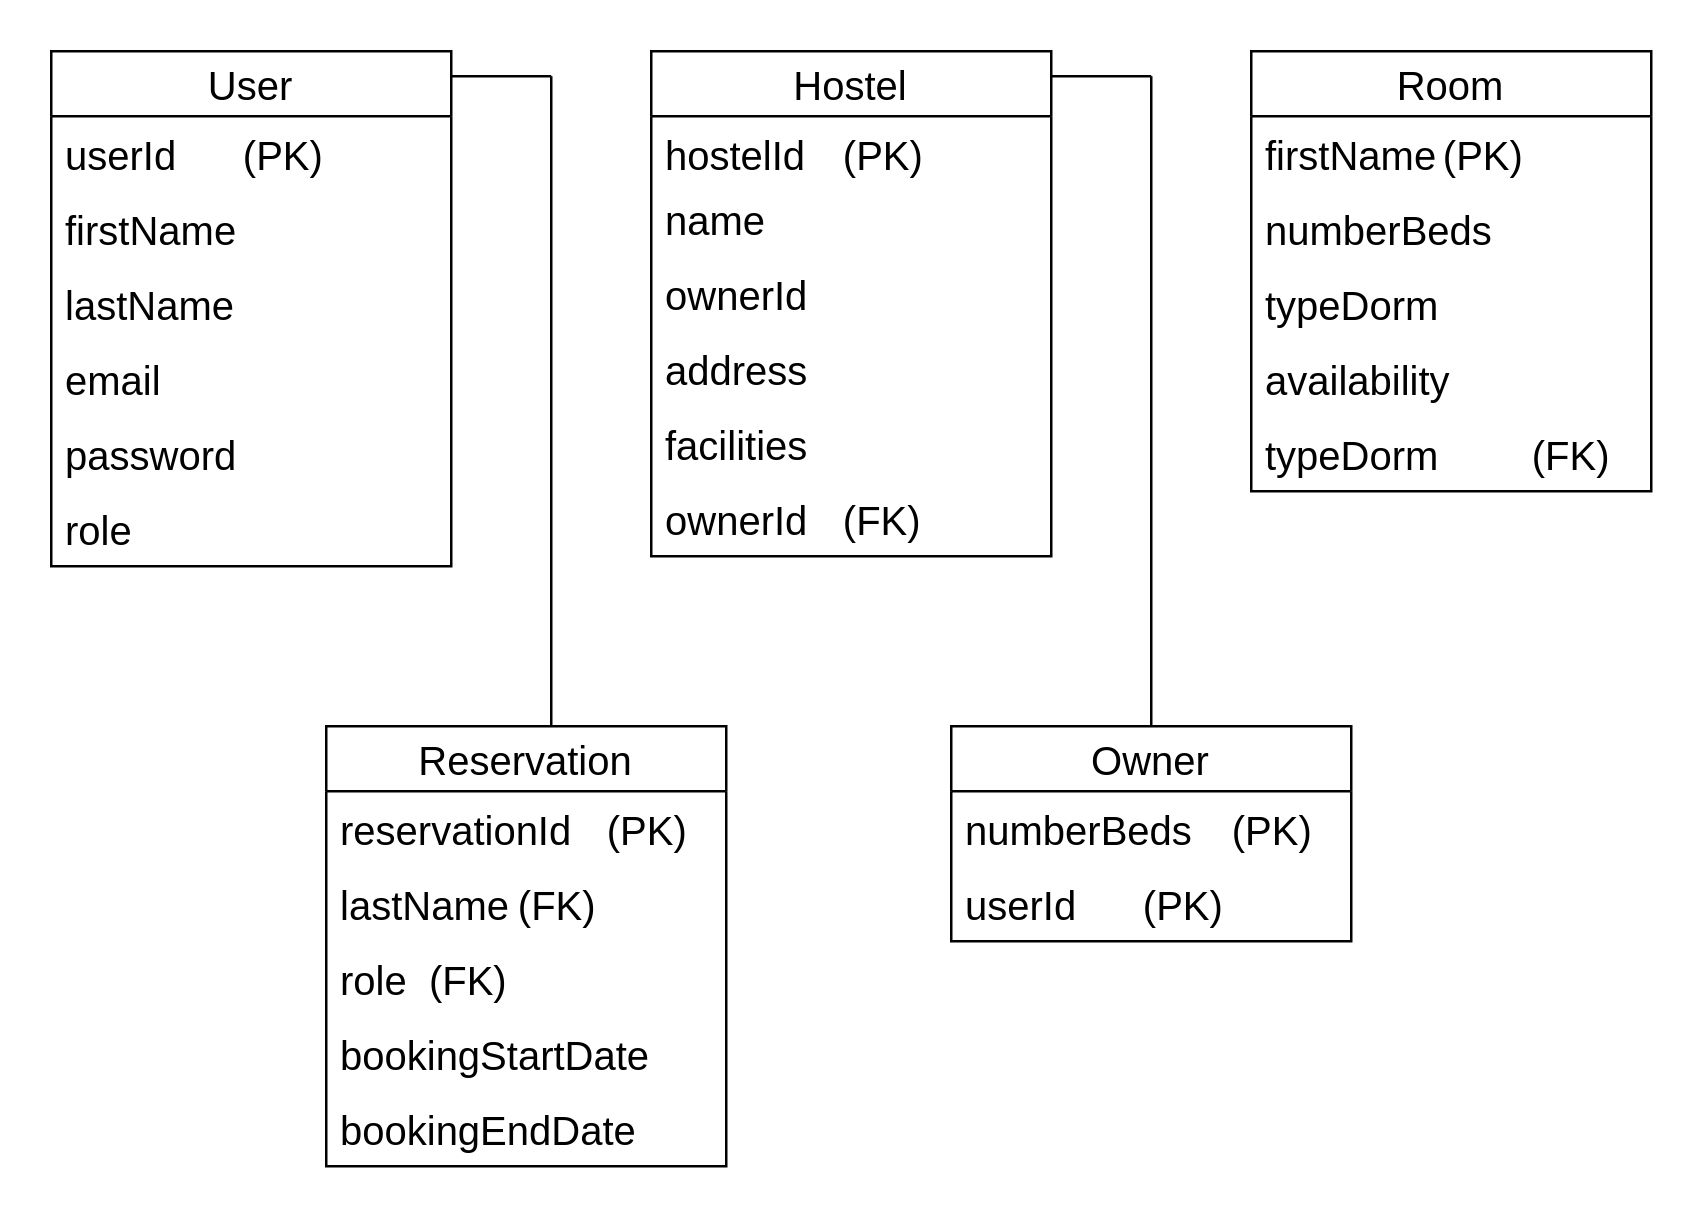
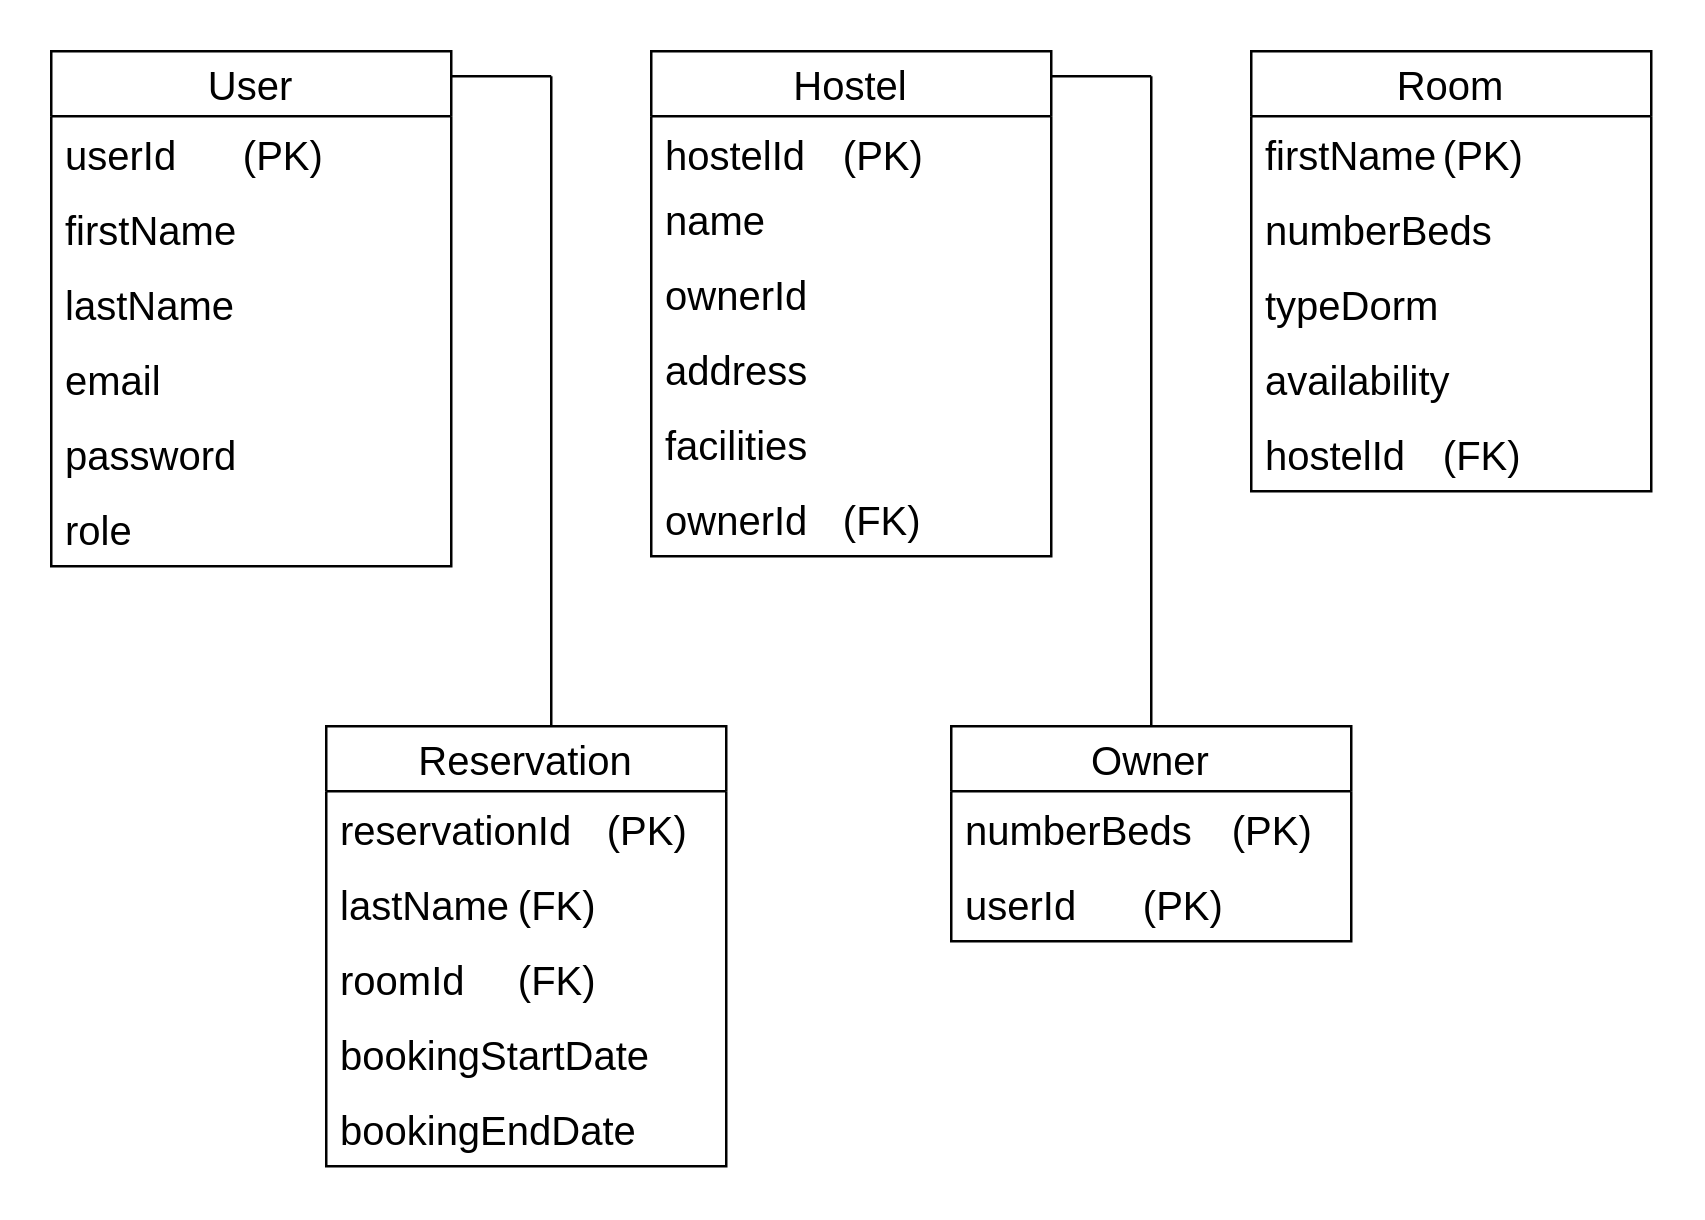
node "typeDorm (FK)": label "typeDorm (FK)" -> "hostelId (FK)"
node "role (FK)": label "role (FK)" -> "roomId (FK)"
